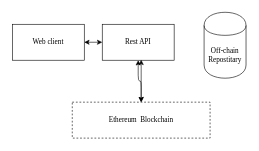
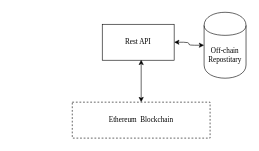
node "Web client": removed
edge "Web client" -- "Rest API": removed
edge "Rest API" -- "Ethereum Blockchain": now "Rest API" -- "Off-chain Repostitary"
